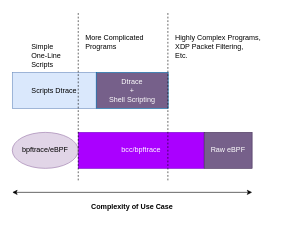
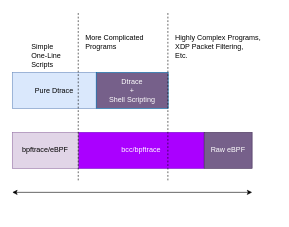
node "Scripts Dtrace": label "Scripts Dtrace" -> "Pure Dtrace"
node "bpftrace/eBPF": shape ellipse -> rectangle
node "Complexity of Use Case": removed
